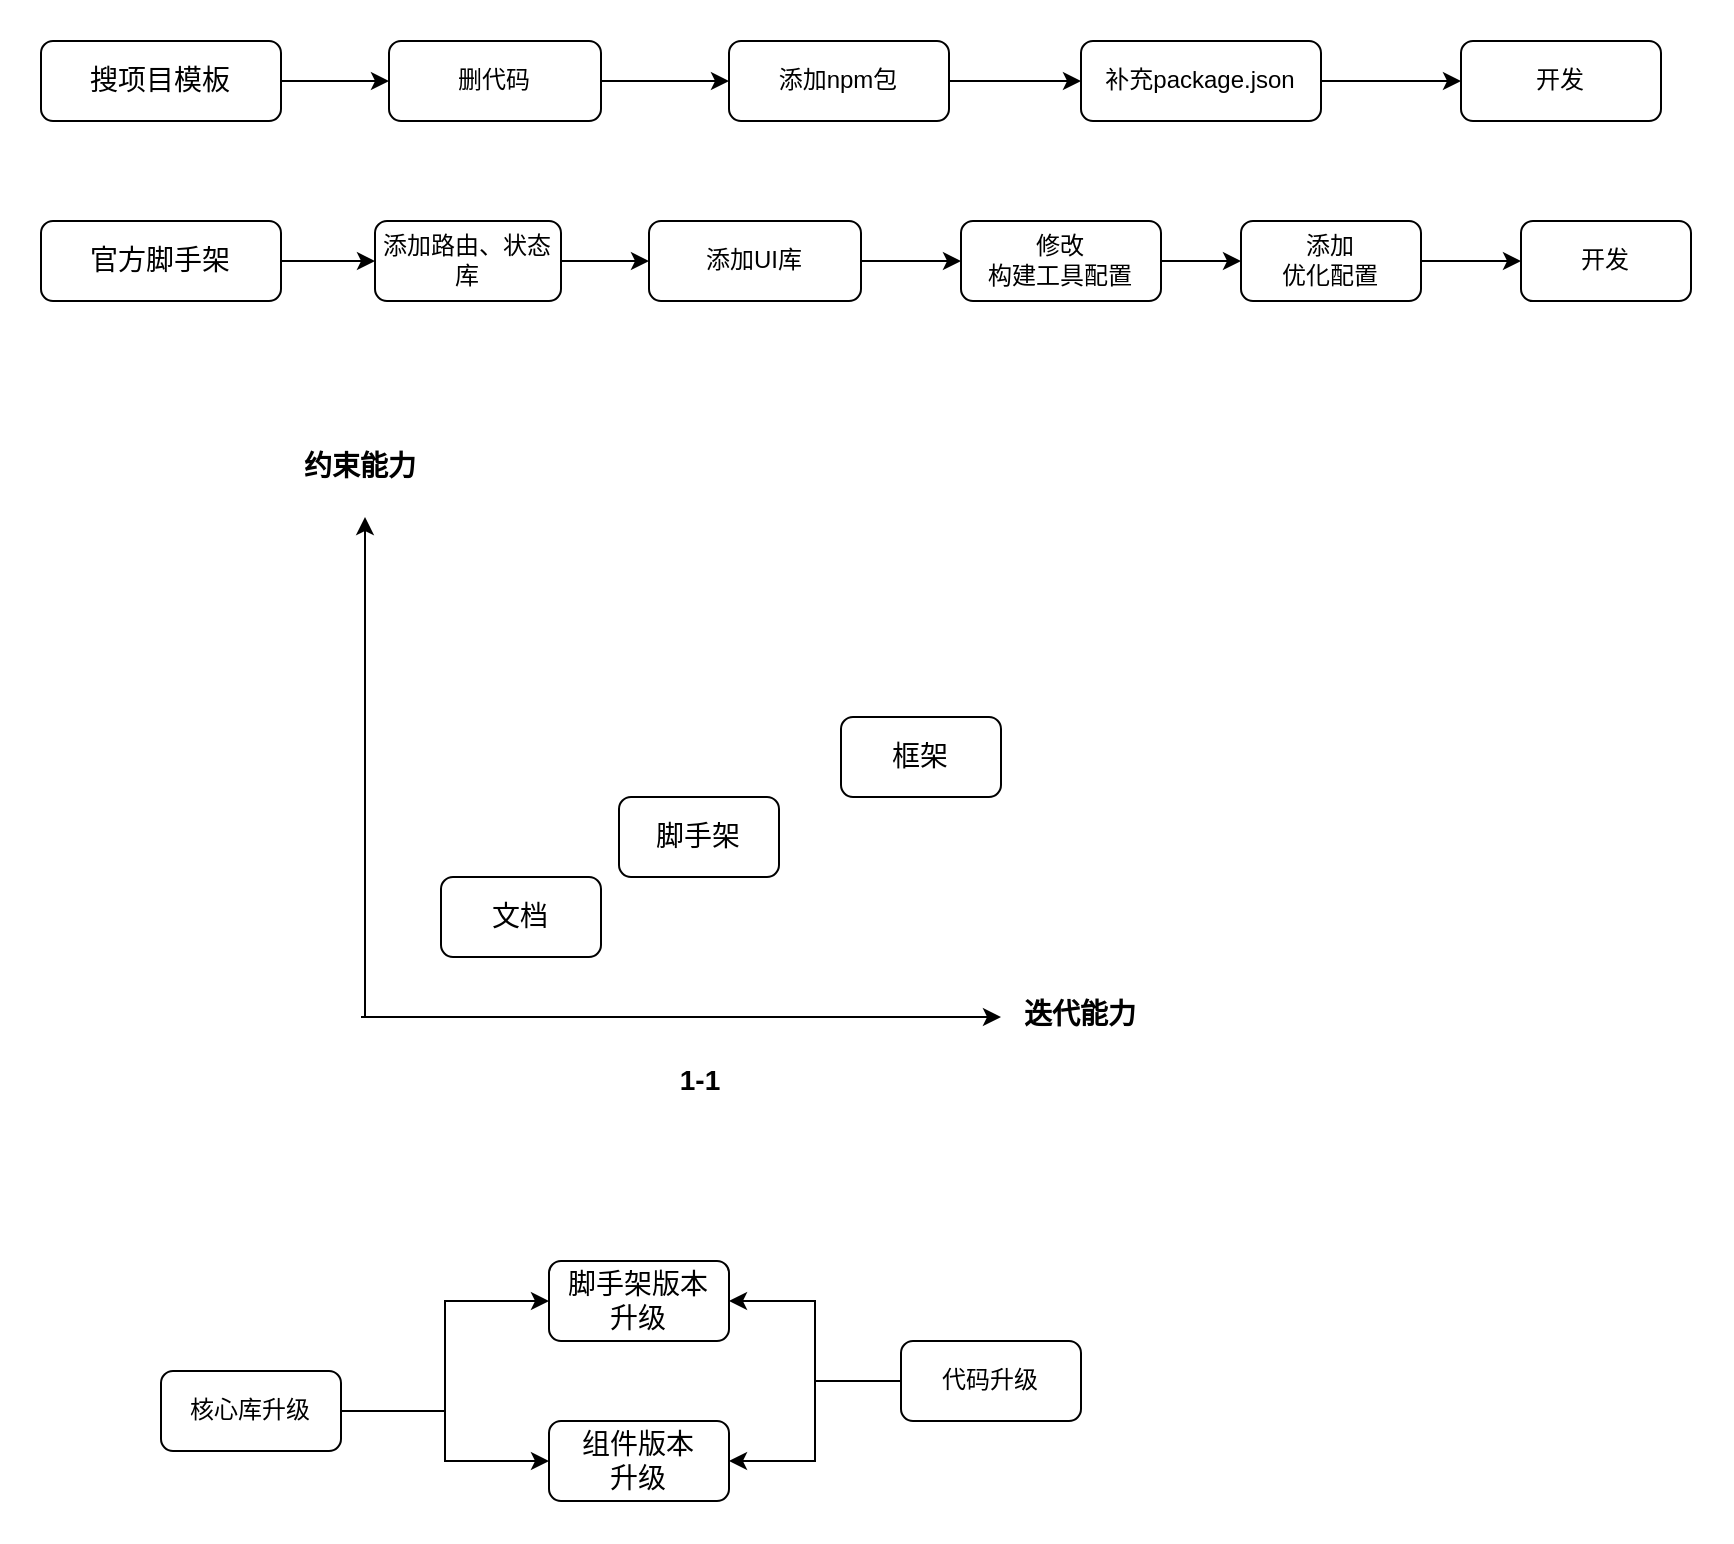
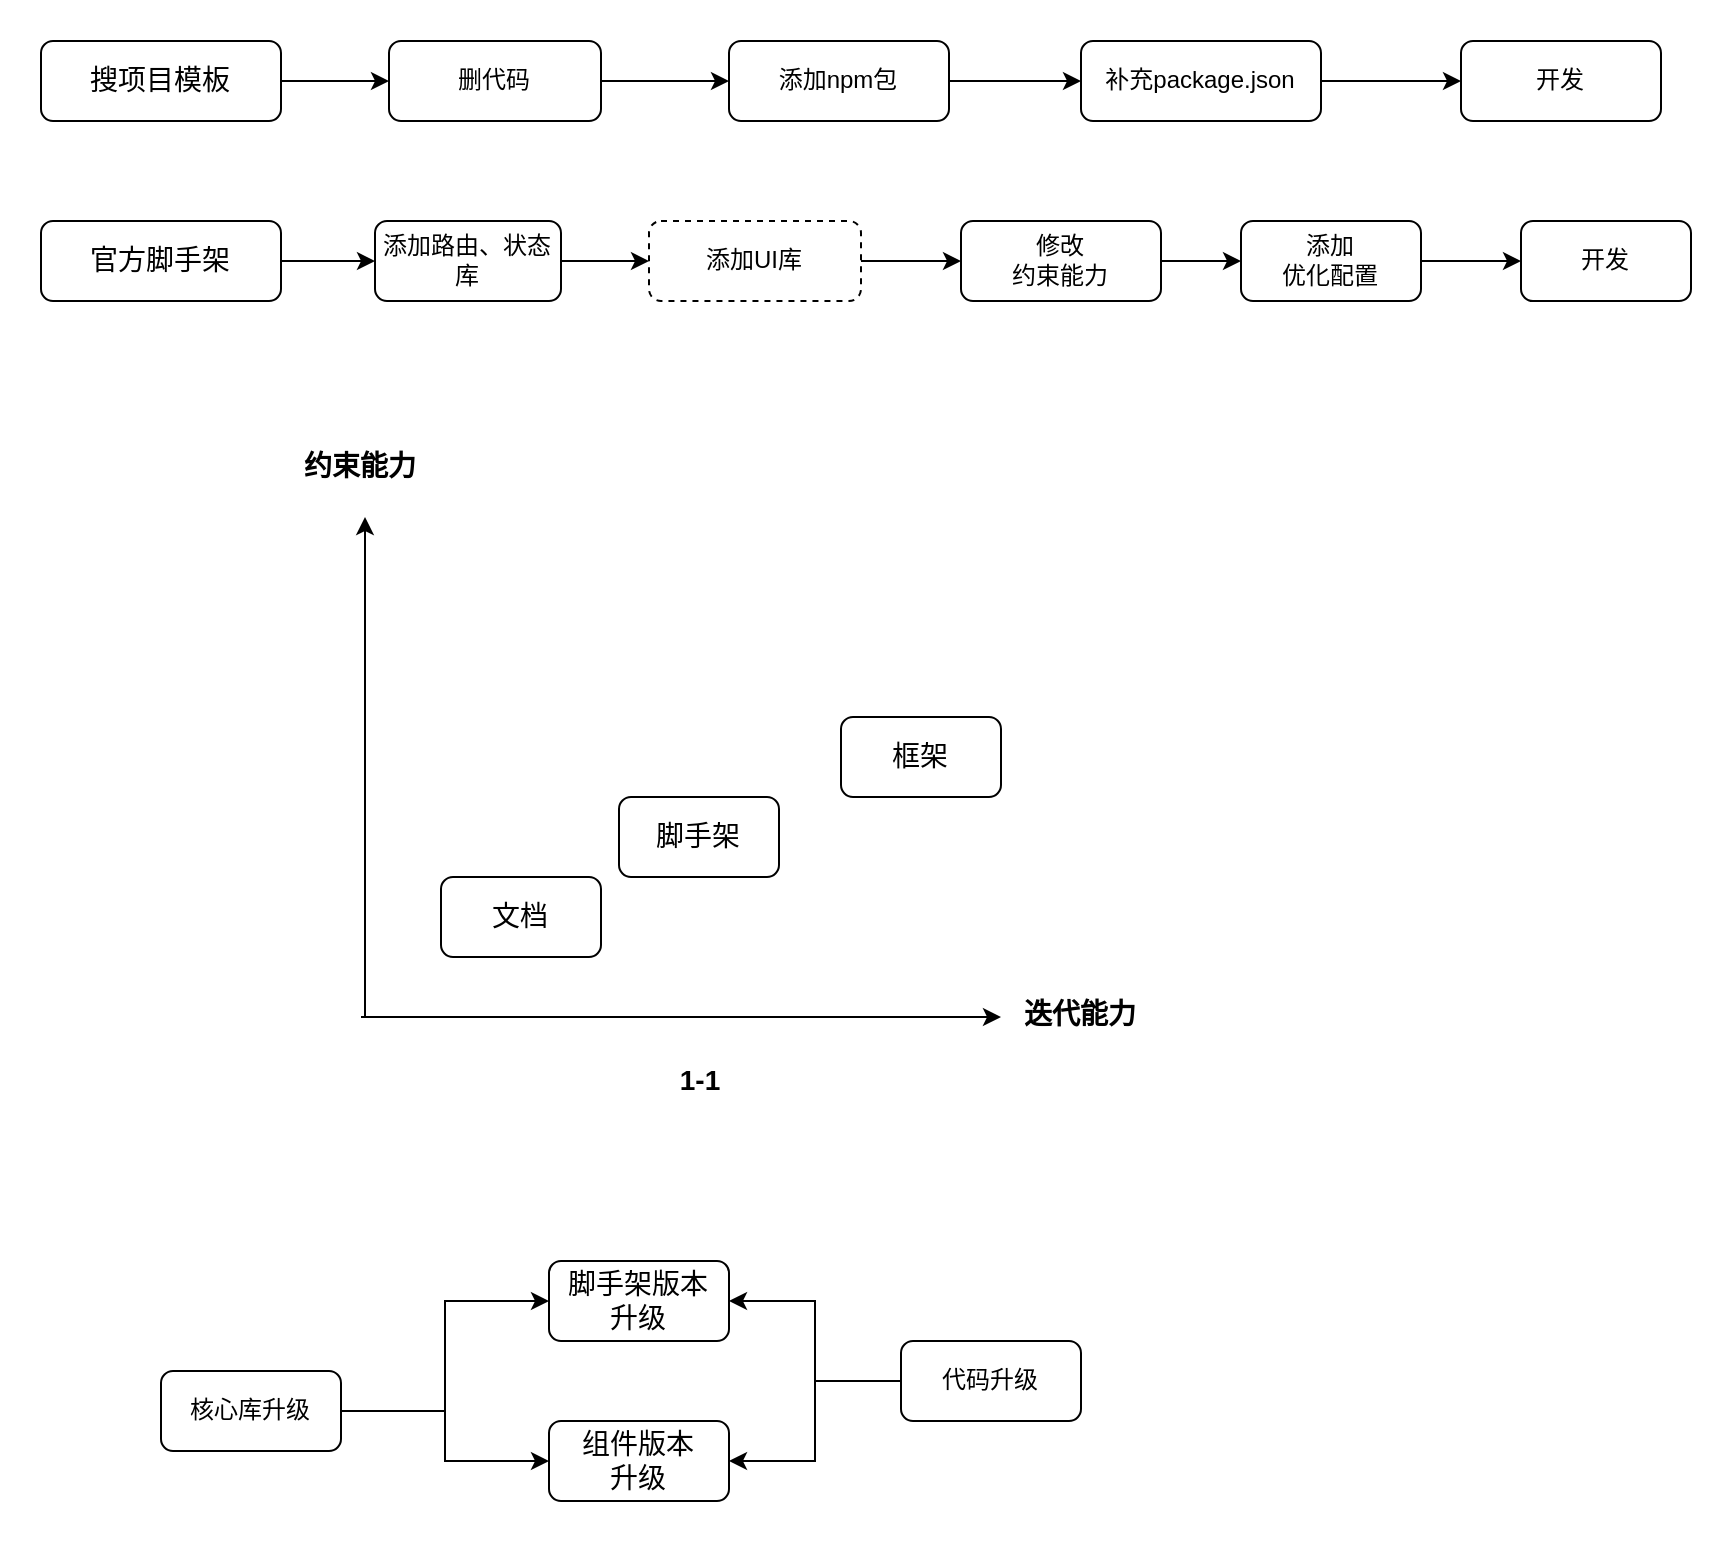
node "添加UI库": style solid -> dashed
node "修改 构建工具配置": label "修改 构建工具配置" -> "修改 约束能力"
